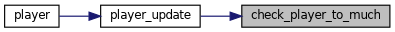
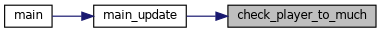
node "player": label "player" -> "main"
node "player_update": label "player_update" -> "main_update"
